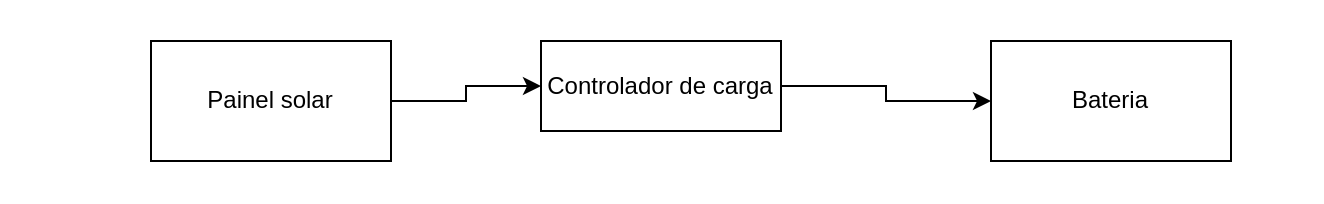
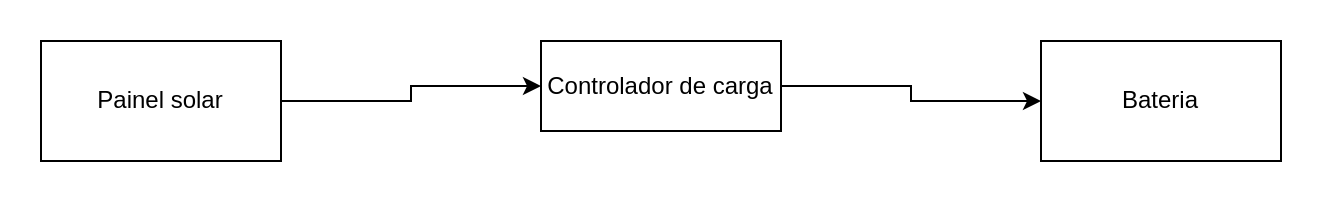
node "Painel solar": moved (271, 101) -> (161, 101)
node "Bateria": moved (1111, 101) -> (1161, 101)
